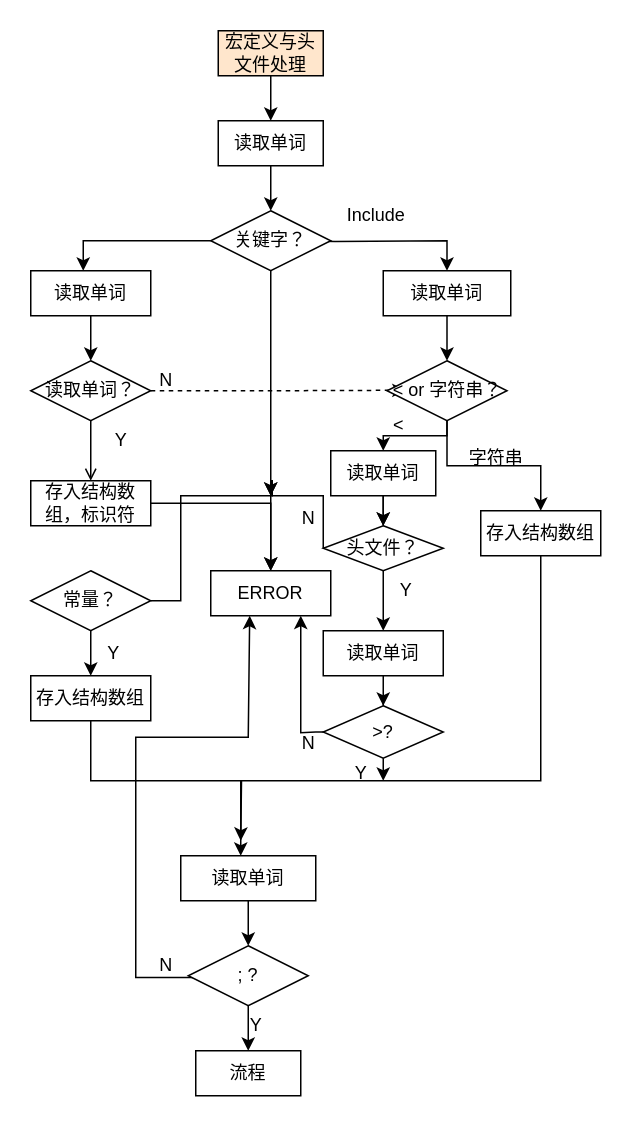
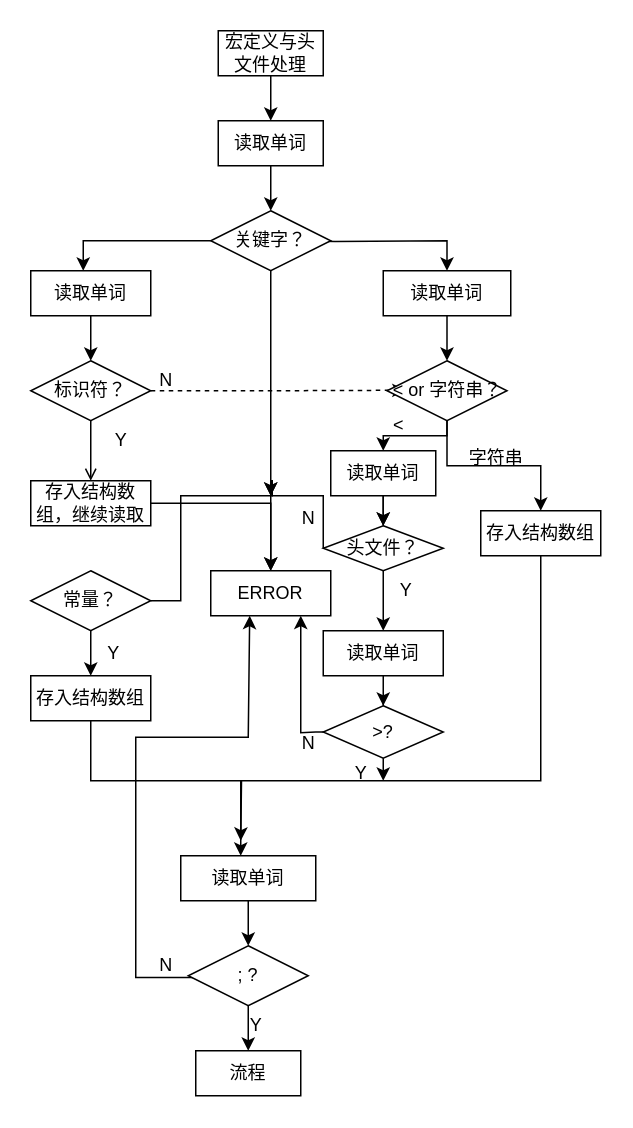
node "宏定义与头文件处理": fillcolor #ffe6cc -> #ffffff
node "Include": removed
node "读取单词？": label "读取单词？" -> "标识符？"
node "存入结构数组，标识符": label "存入结构数组，标识符" -> "存入结构数组，继续读取"
